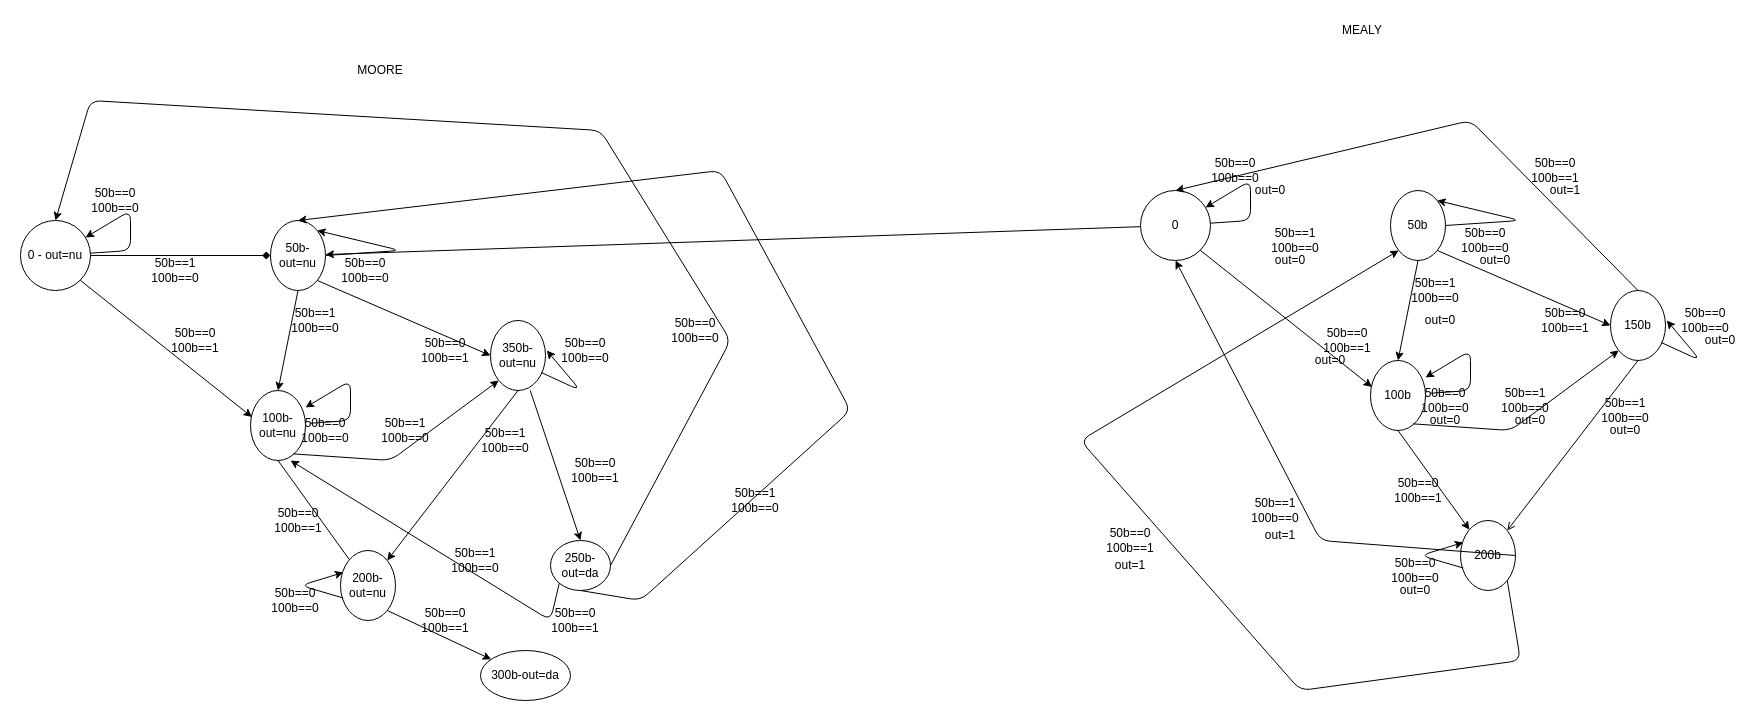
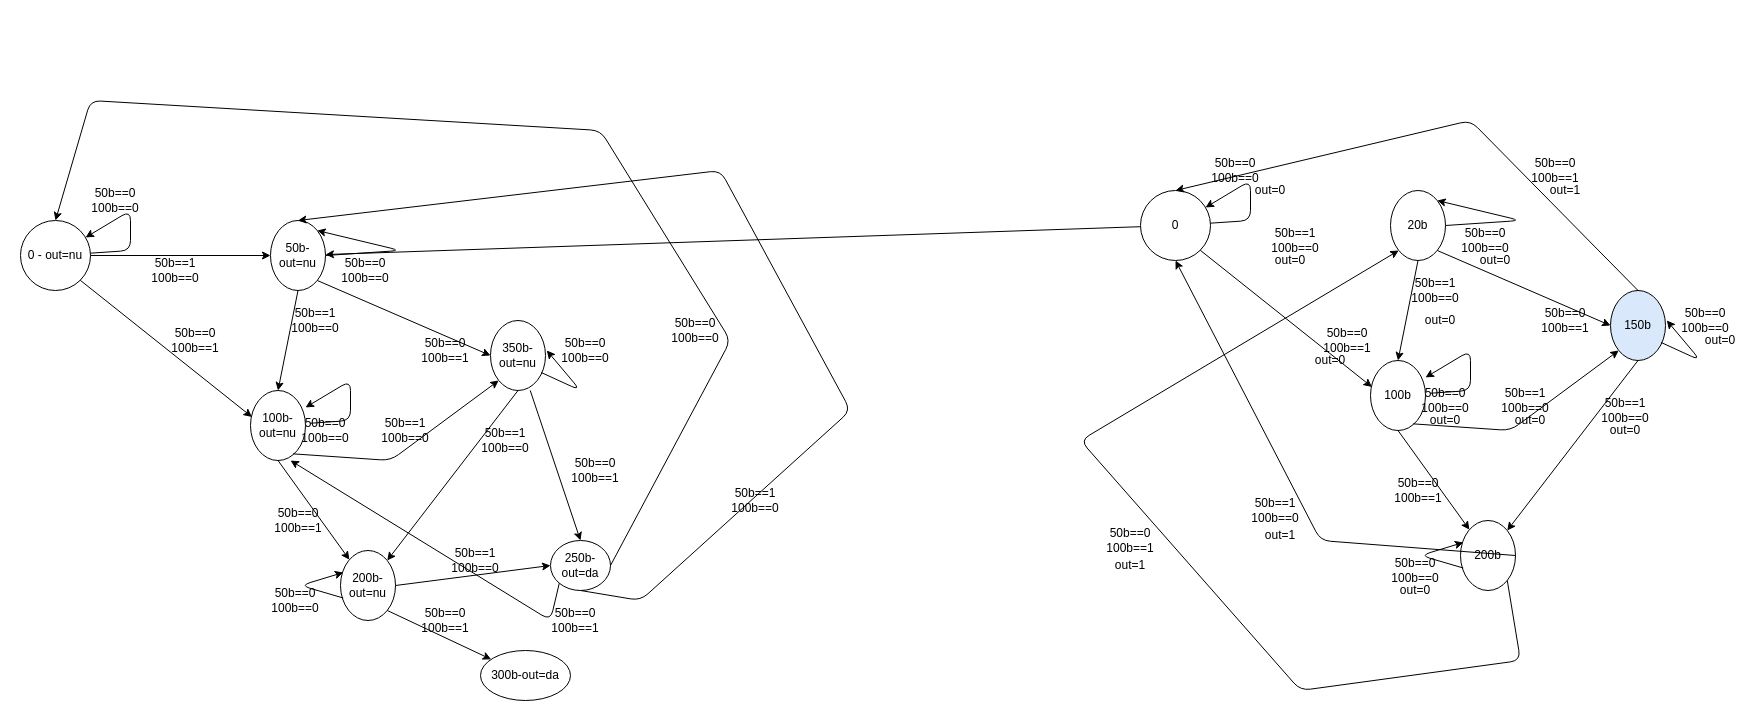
node "MEALY": removed
node "MOORE": removed
node "50b": label "50b" -> "20b"
edge "0 - out=nu" -> "50b-out=nu": arrowhead diamond -> classic
node "150b": fillcolor #ffffff -> #dae8fc
edge "150b" -> "200b": arrowhead open -> classic
edge "100b-out=nu" -- "200b-out=nu": arrowhead none -> classic
edge "200b-out=nu" -> "250b-out=da": added
